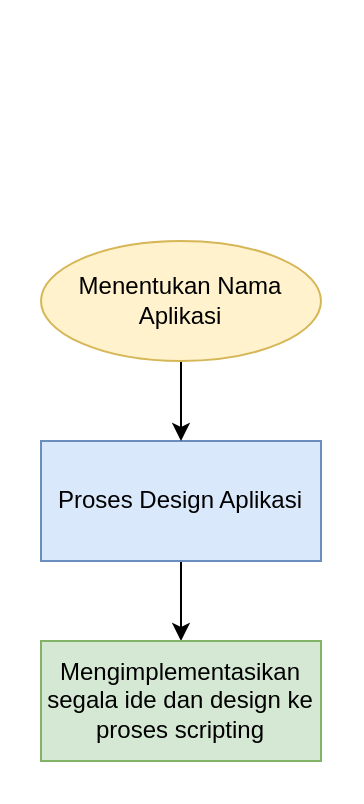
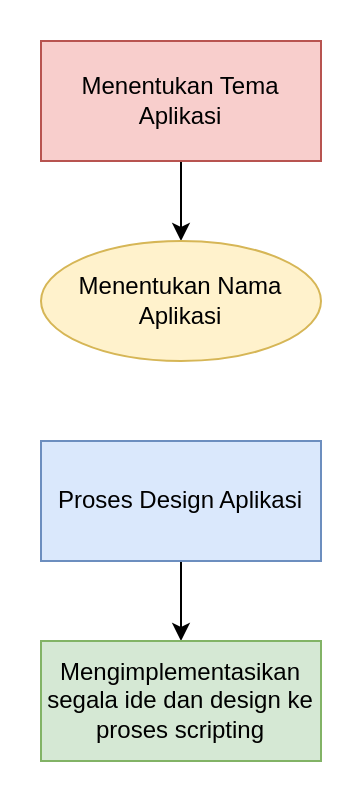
node "Menentukan Tema Aplikasi": added
edge "Menentukan Tema Aplikasi" -> "Menentukan Nama Aplikasi": added
edge "Menentukan Nama Aplikasi" -> "Proses Design Aplikasi": removed
